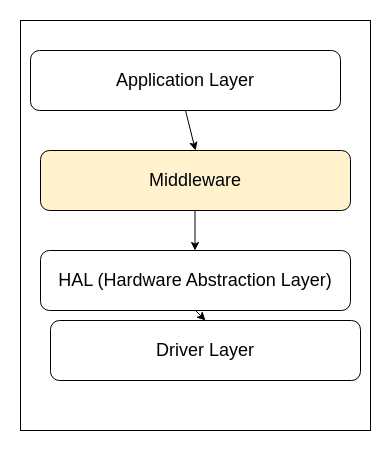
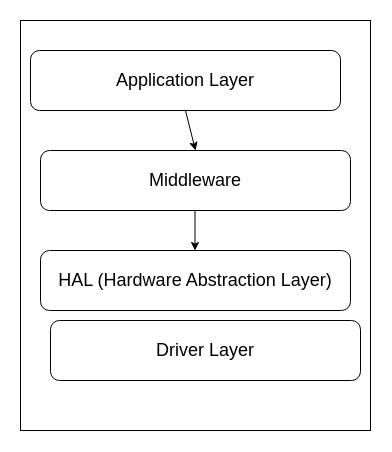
node "Middleware": fillcolor #fff2cc -> #ffffff
edge "HAL (Hardware Abstraction Layer)" -> "Driver Layer": removed
